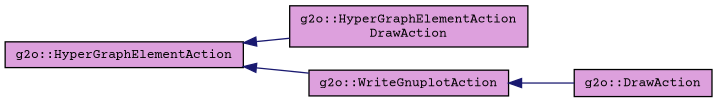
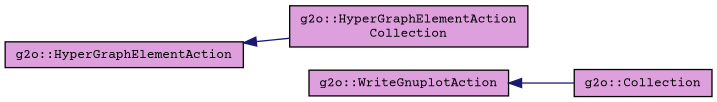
node "g2o::HyperGraphElementAction DrawAction": label "g2o::HyperGraphElementAction DrawAction" -> "g2o::HyperGraphElementAction Collection"
edge "g2o::WriteGnuplotAction" -> "g2o::HyperGraphElementAction": removed
node "g2o::DrawAction": label "g2o::DrawAction" -> "g2o::Collection"
